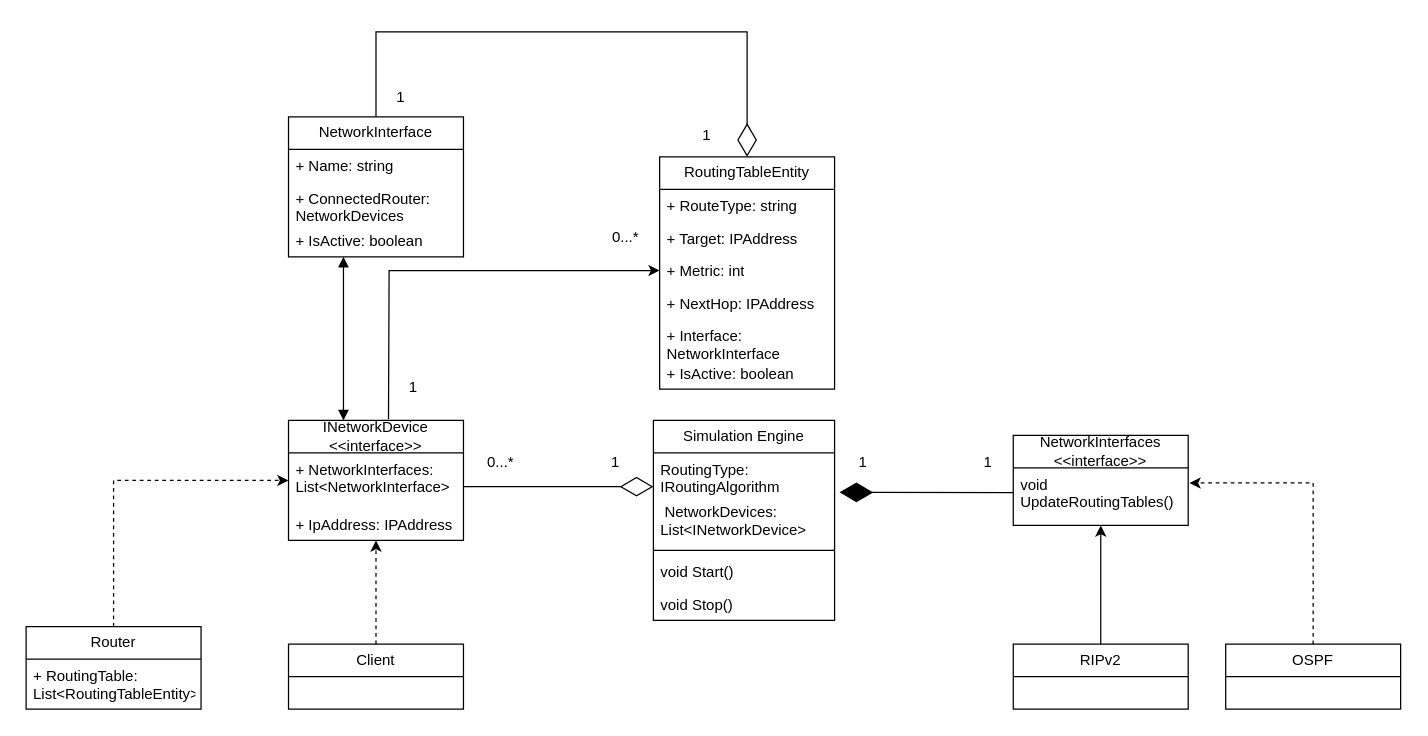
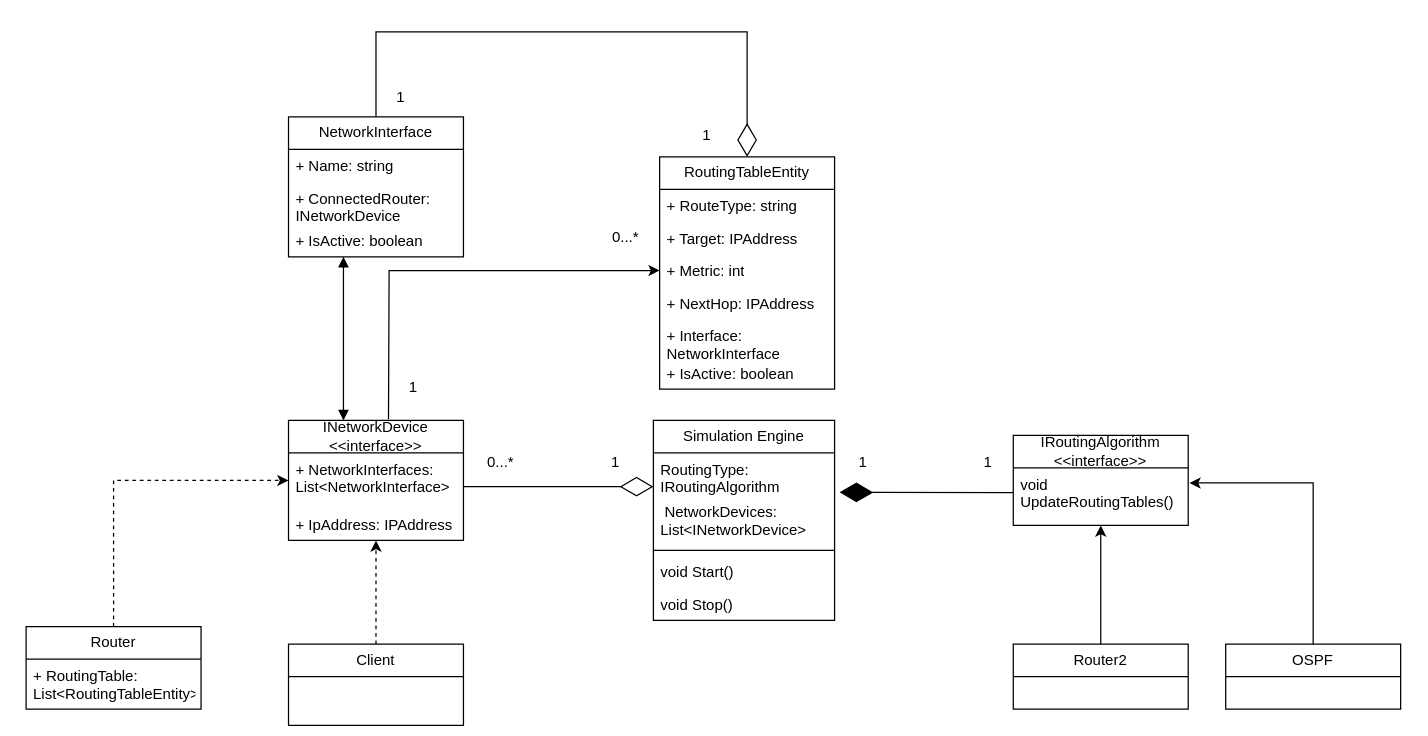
node "+ ConnectedRouter: NetworkDevices": label "+ ConnectedRouter: NetworkDevices" -> "+ ConnectedRouter: INetworkDevice"
node "NetworkInterfaces <<interface>>": label "NetworkInterfaces <<interface>>" -> "IRoutingAlgorithm <<interface>>"
edge "OSPF" -> "void UpdateRoutingTables()": style dashed -> solid
node "RIPv2": label "RIPv2" -> "Router2"
node "Client": size 175x65 -> 175x81
